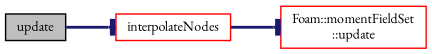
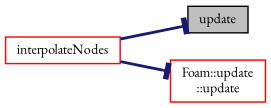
edge "update" -> "interpolateNodes": reversed
node "Foam::momentFieldSet ::update": label "Foam::momentFieldSet ::update" -> "Foam::update ::update"
